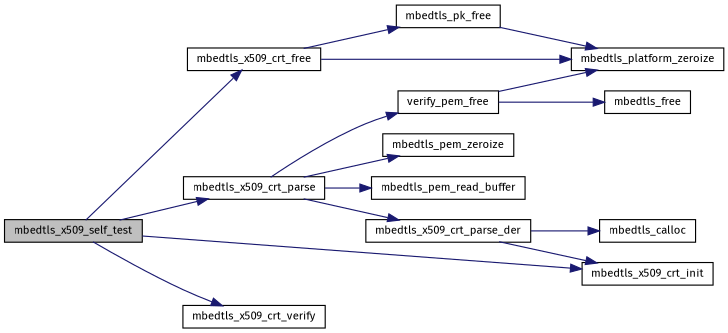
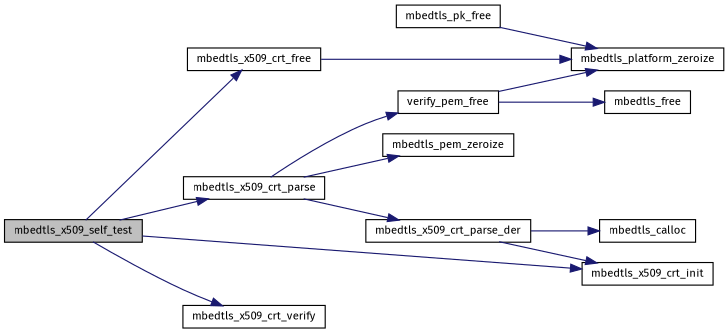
edge "mbedtls_x509_crt_free" -> "mbedtls_pk_free": removed
node "mbedtls_pem_read_buffer": removed
